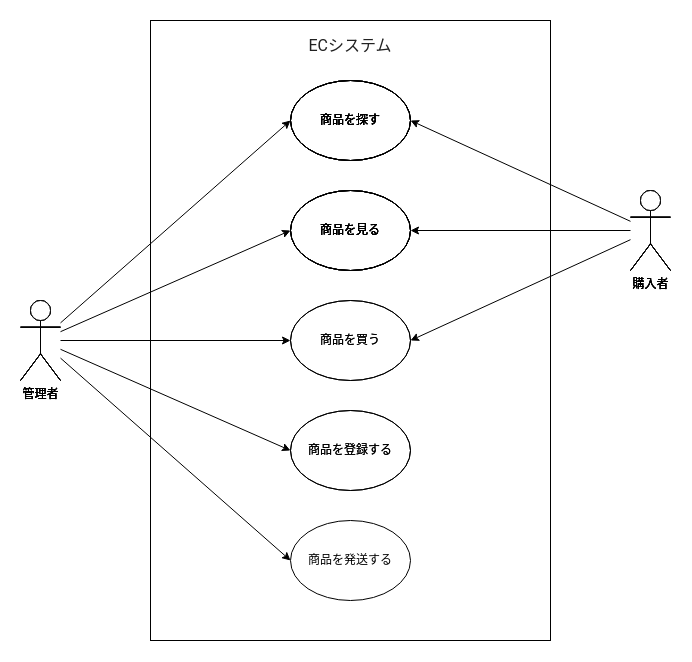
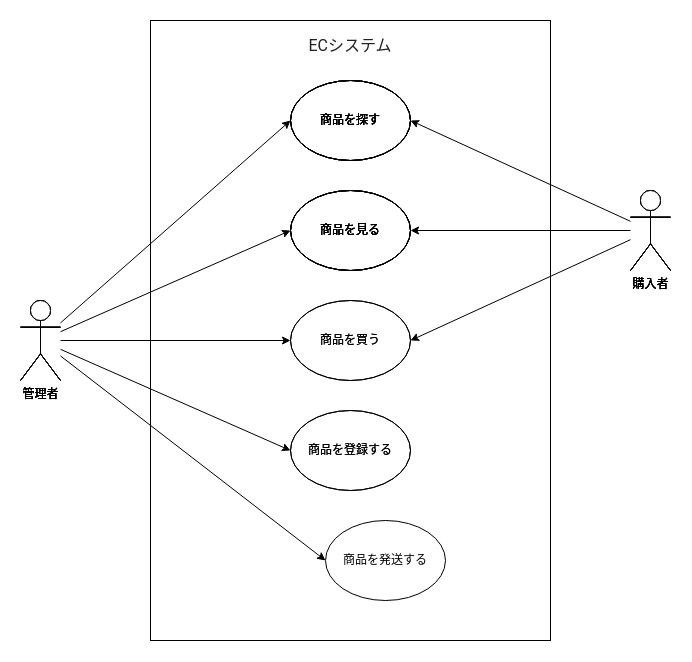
node "商品を発送する": moved (351, 561) -> (386, 561)
